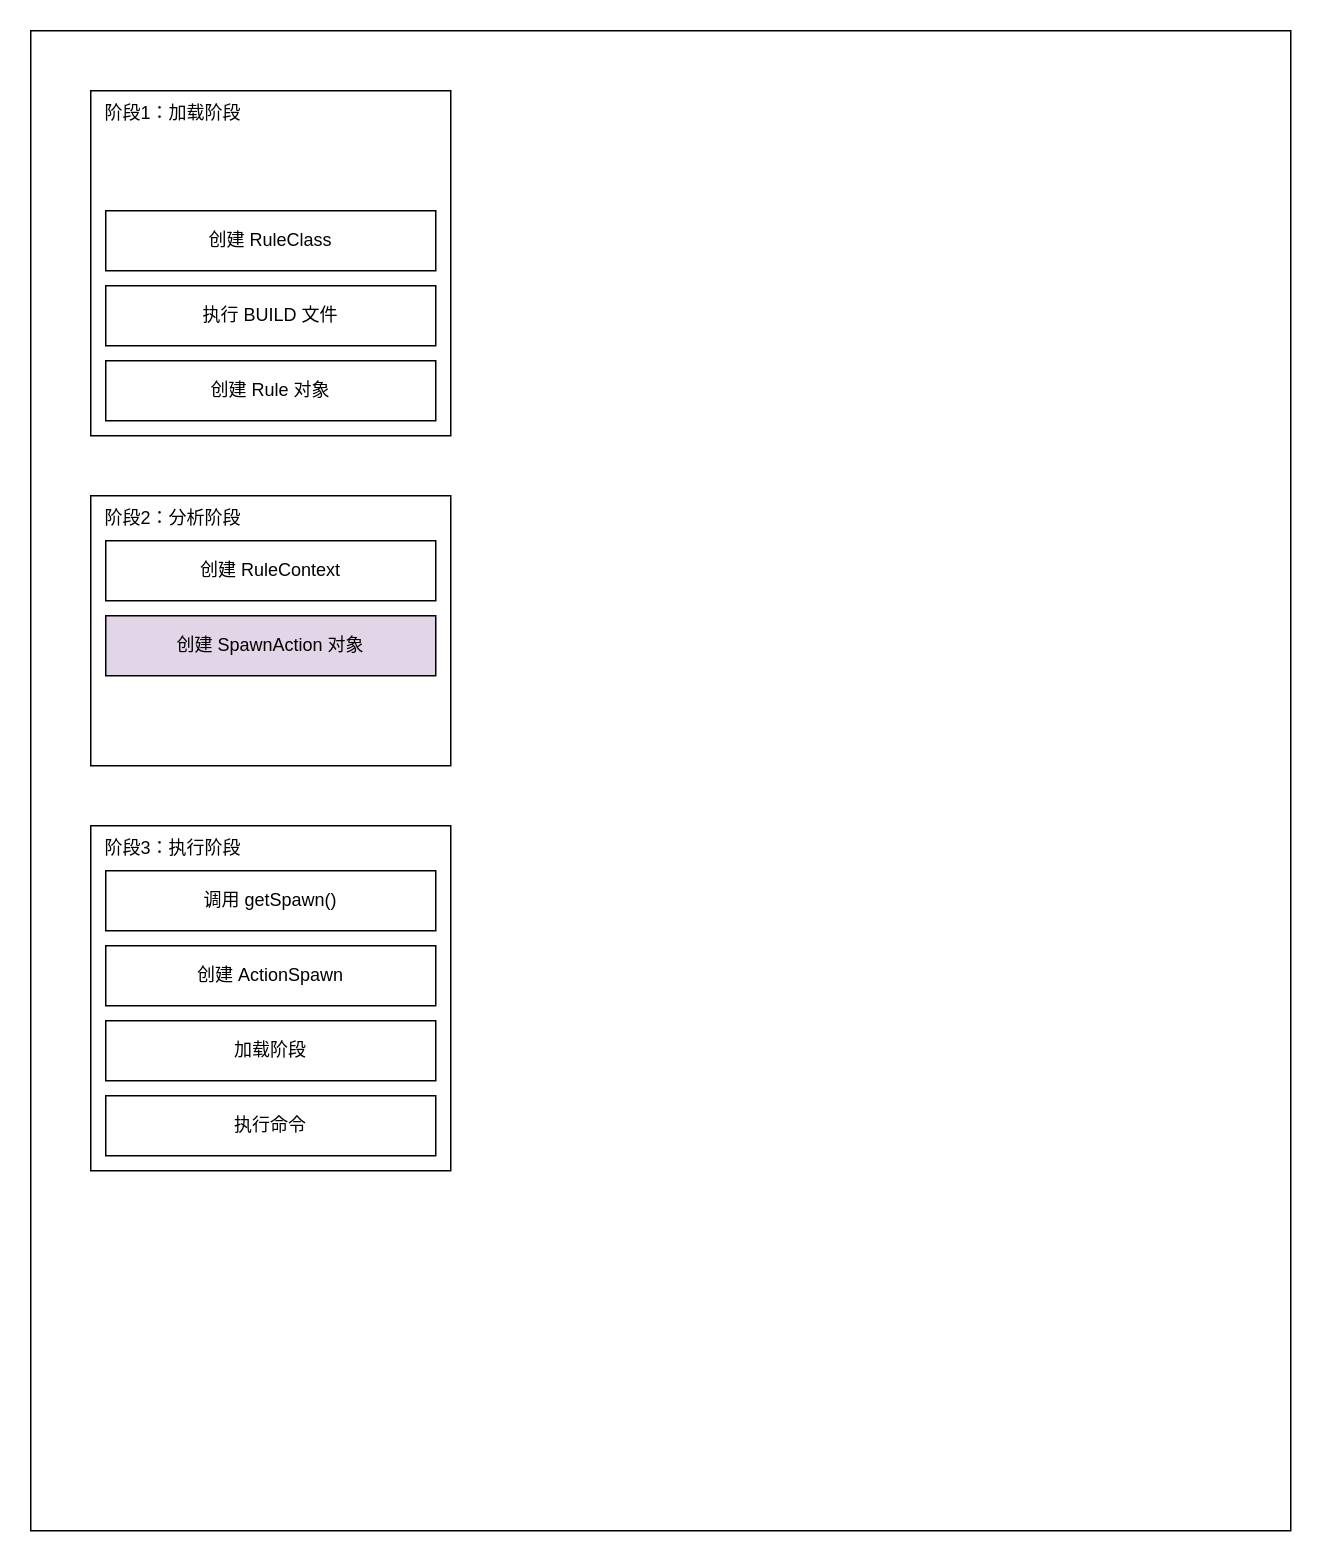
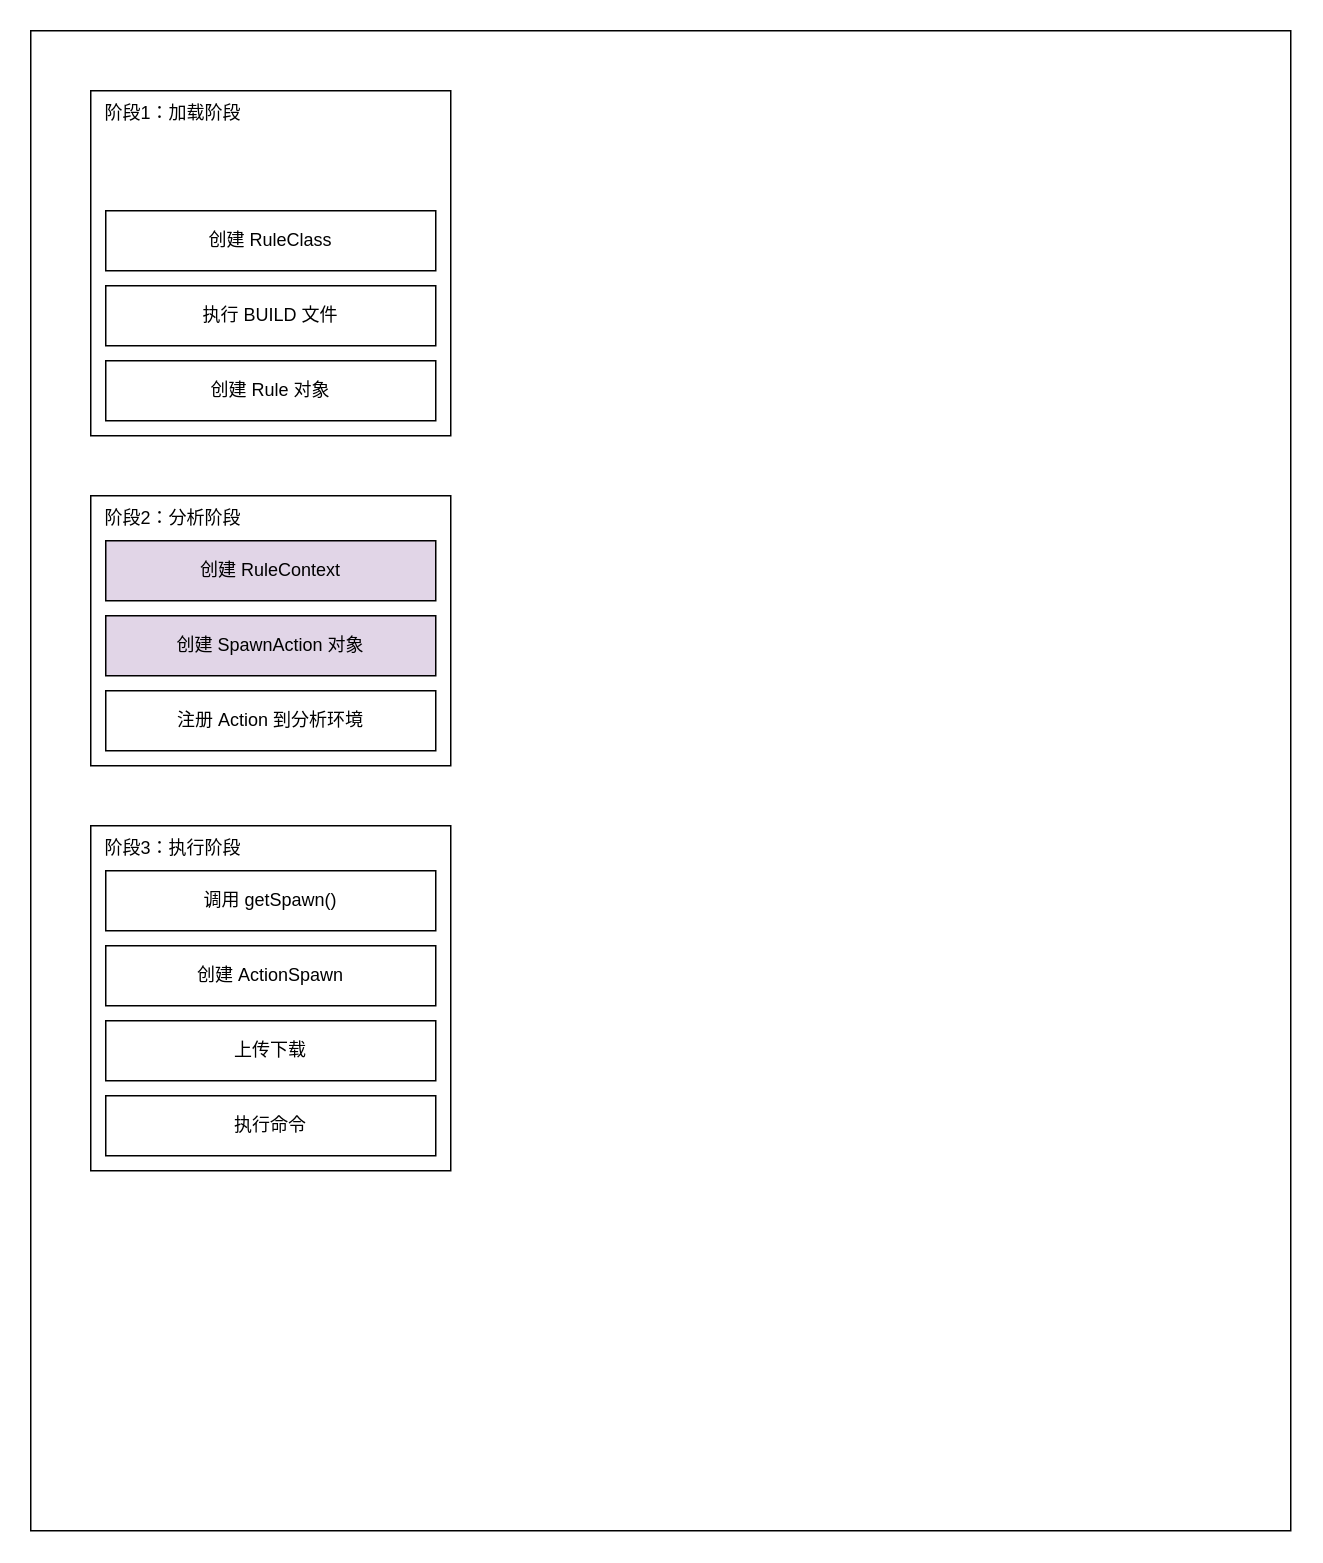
node "创建 RuleContext": fillcolor #ffffff -> #e1d5e7
node "注册 Action 到分析环境": added
node "加载阶段": label "加载阶段" -> "上传下载"
